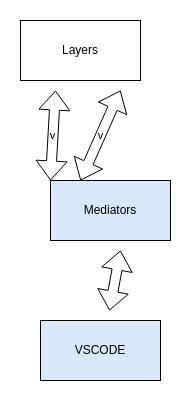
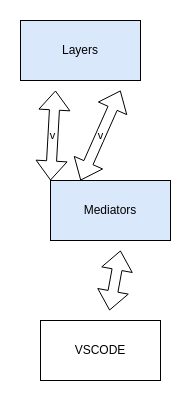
node "Layers": fillcolor #ffffff -> #dae8fc
node "VSCODE": fillcolor #dae8fc -> #ffffff
